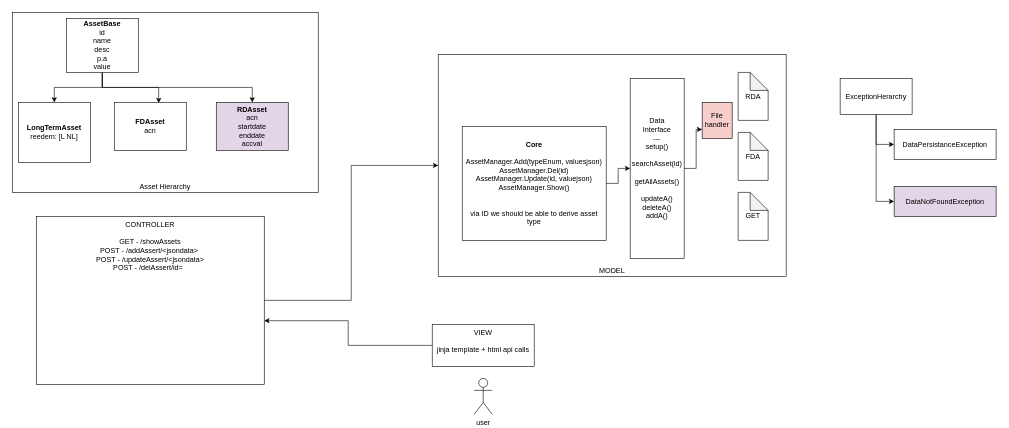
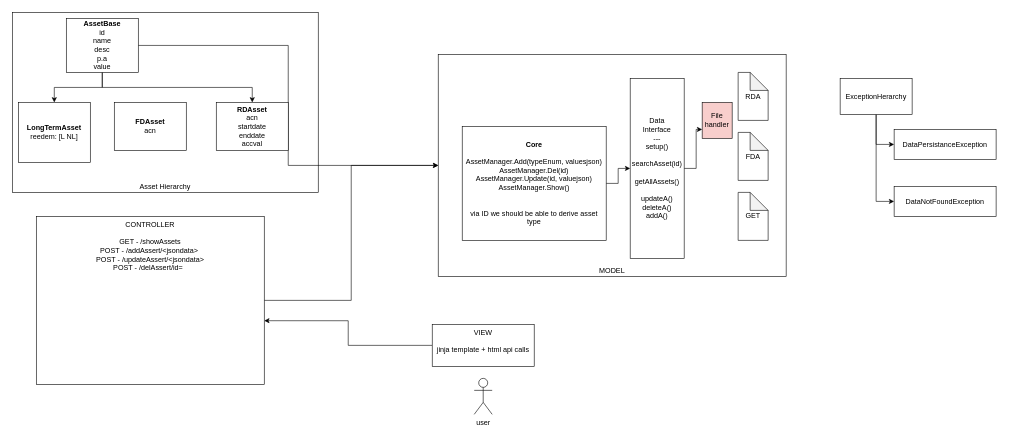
edge "AssetBase id name desc p.a value" -> "FDAsset acn": now "AssetBase id name desc p.a value" -> "MODEL"
node "RDAsset acn startdate enddate accval": fillcolor #e1d5e7 -> #ffffff
node "DataNotFoundException": fillcolor #e1d5e7 -> #ffffff
